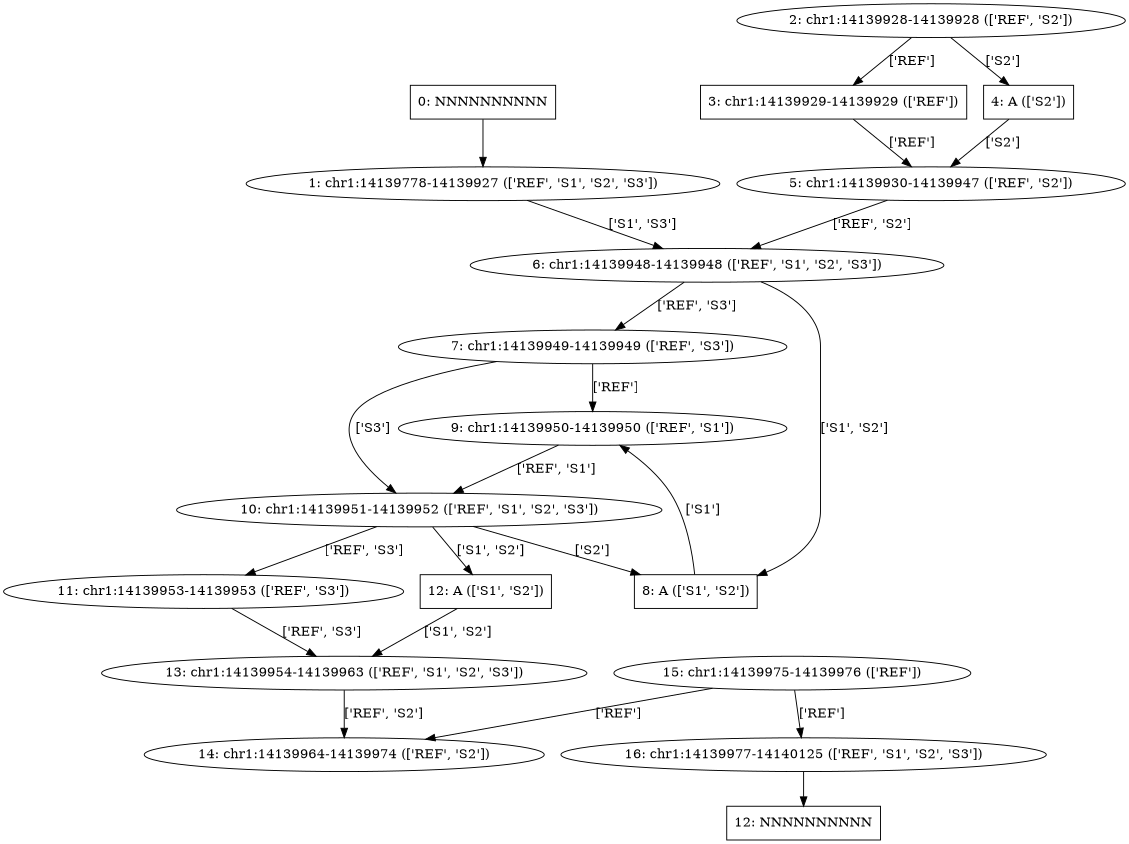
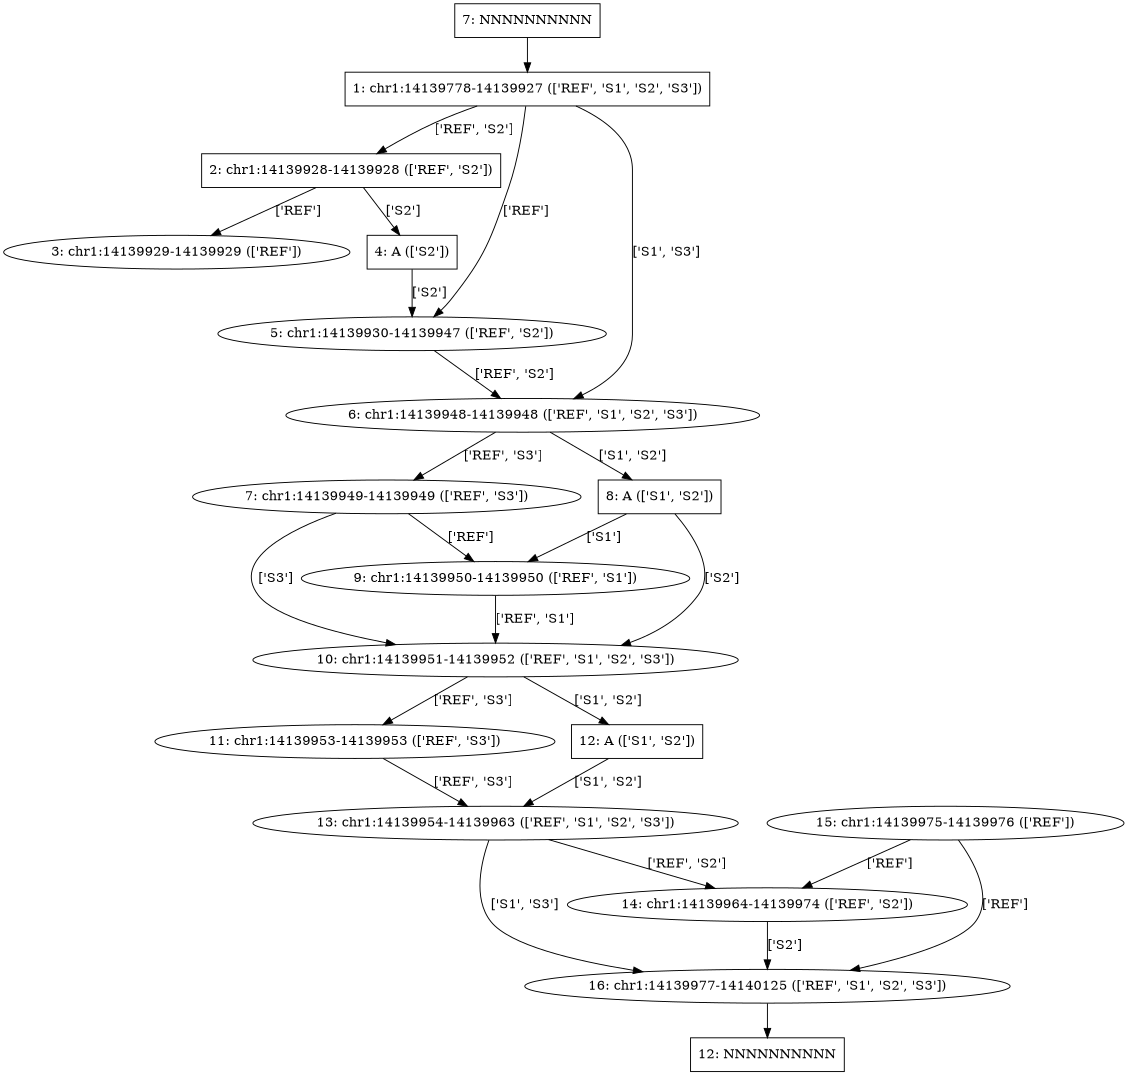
node "2: chr1:14139928-14139928 (['REF', 'S2'])": shape ellipse -> box
node "0: NNNNNNNNNN": label "0: NNNNNNNNNN" -> "7: NNNNNNNNNN"
node "3: chr1:14139929-14139929 (['REF'])": shape box -> ellipse
edge "1: chr1:14139778-14139927 (['REF', 'S1', 'S2', 'S3'])" -> "2: chr1:14139928-14139928 (['REF', 'S2'])": added, label "['REF', 'S2']"
edge "3: chr1:14139929-14139929 (['REF'])" -> "5: chr1:14139930-14139947 (['REF', 'S2'])": now "1: chr1:14139778-14139927 (['REF', 'S1', 'S2', 'S3'])" -> "5: chr1:14139930-14139947 (['REF', 'S2'])"
node "1: chr1:14139778-14139927 (['REF', 'S1', 'S2', 'S3'])": shape ellipse -> box
edge "10: chr1:14139951-14139952 (['REF', 'S1', 'S2', 'S3'])" -> "8: A (['S1', 'S2'])": reversed
edge "13: chr1:14139954-14139963 (['REF', 'S1', 'S2', 'S3'])" -> "16: chr1:14139977-14140125 (['REF', 'S1', 'S2', 'S3'])": added, label "['S1', 'S3']"
edge "14: chr1:14139964-14139974 (['REF', 'S2'])" -> "16: chr1:14139977-14140125 (['REF', 'S1', 'S2', 'S3'])": added, label "['S2']"
